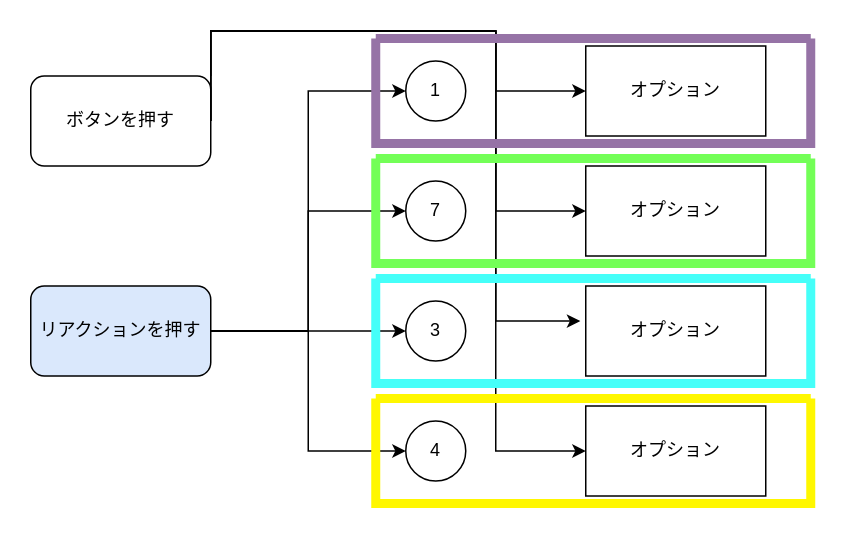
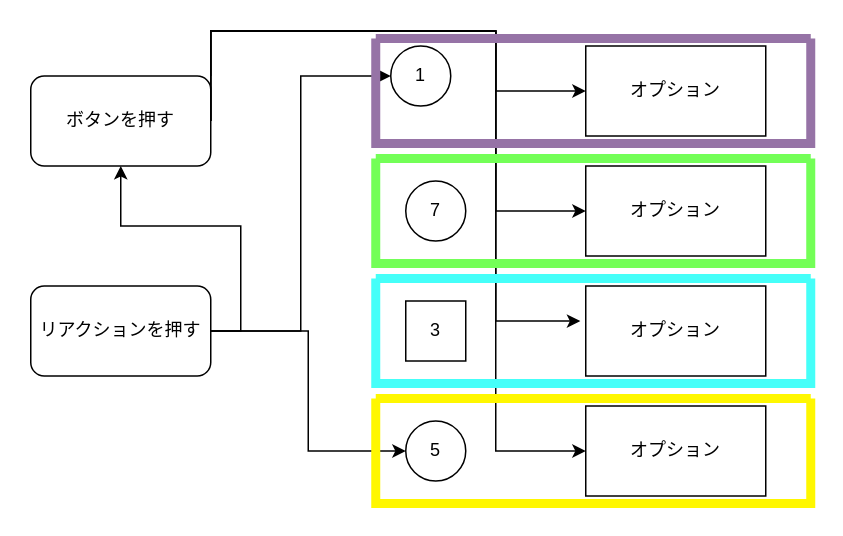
node "1": moved (436, 91) -> (421, 76)
edge "リアクションを押す" -> "7": removed
node "リアクションを押す": fillcolor #dae8fc -> #ffffff
edge "リアクションを押す" -> "3": now "リアクションを押す" -> "ボタンを押す"
node "3": shape ellipse -> rectangle
node "4": label "4" -> "5"
